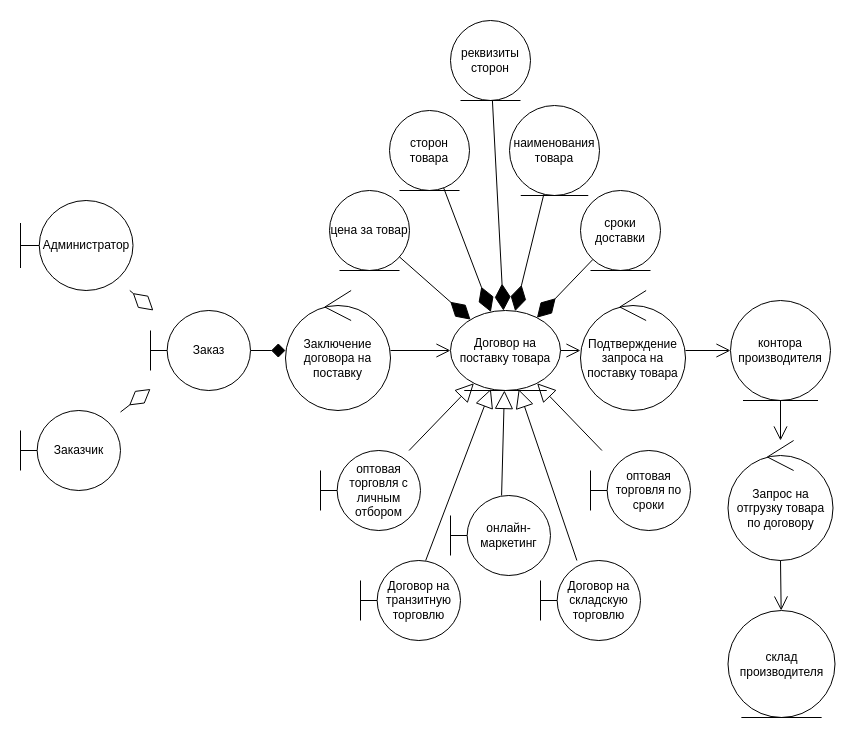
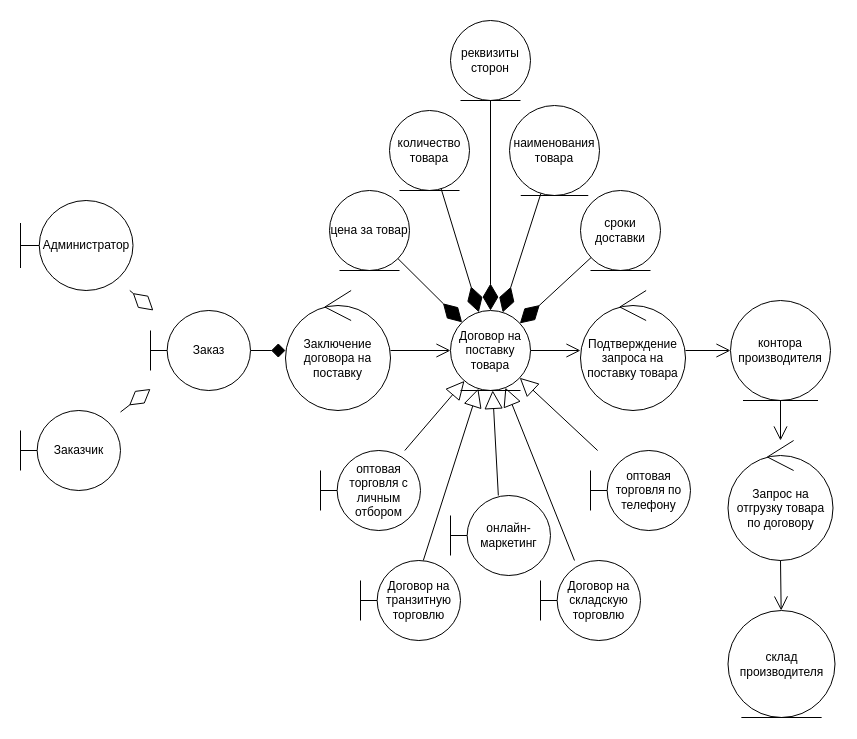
node "сторон товара": label "сторон товара" -> "количество товара"
node "Договор на поставку товара": size 110x80 -> 80x80
node "оптовая торговля по сроки": label "оптовая торговля по сроки" -> "оптовая торговля по телефону"
